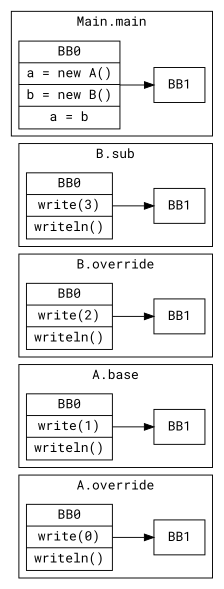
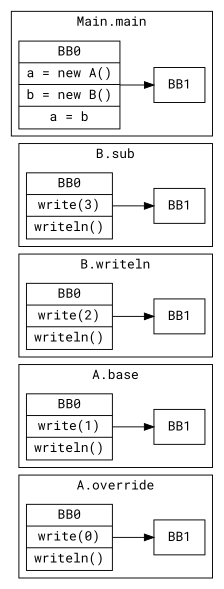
cluster "B.override": label "B.override" -> "B.writeln"
